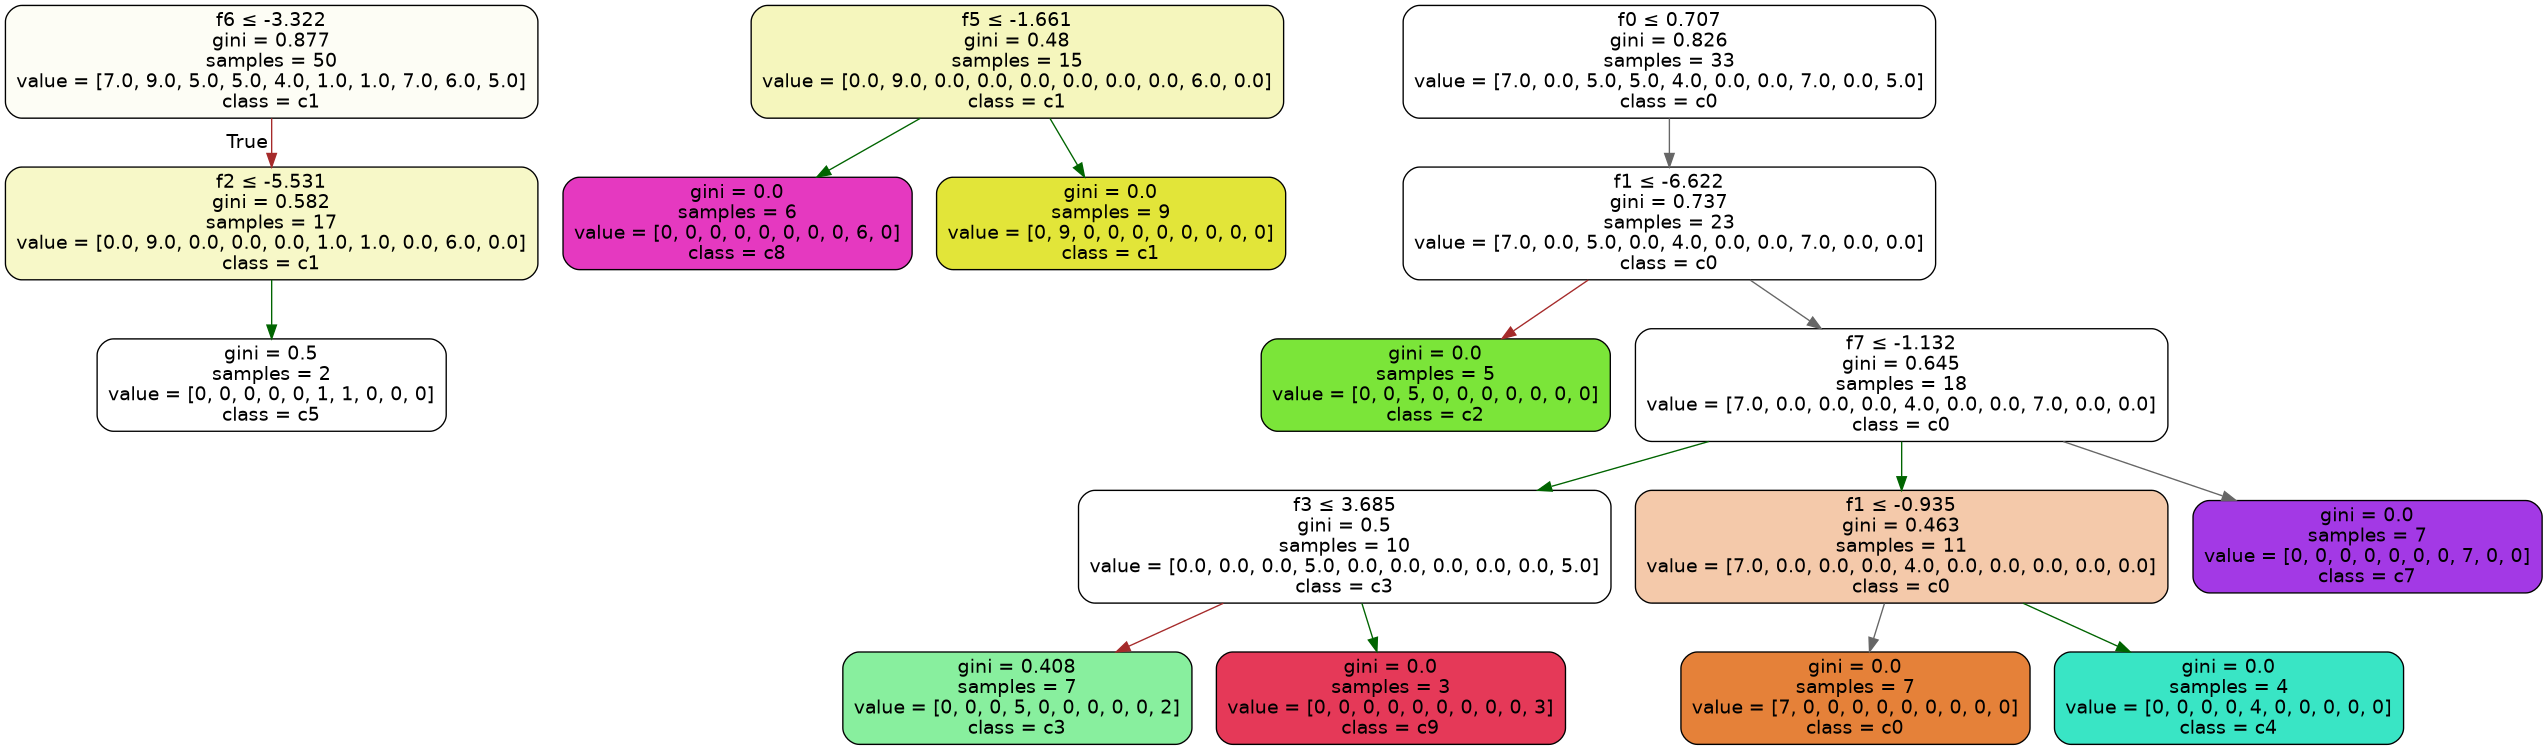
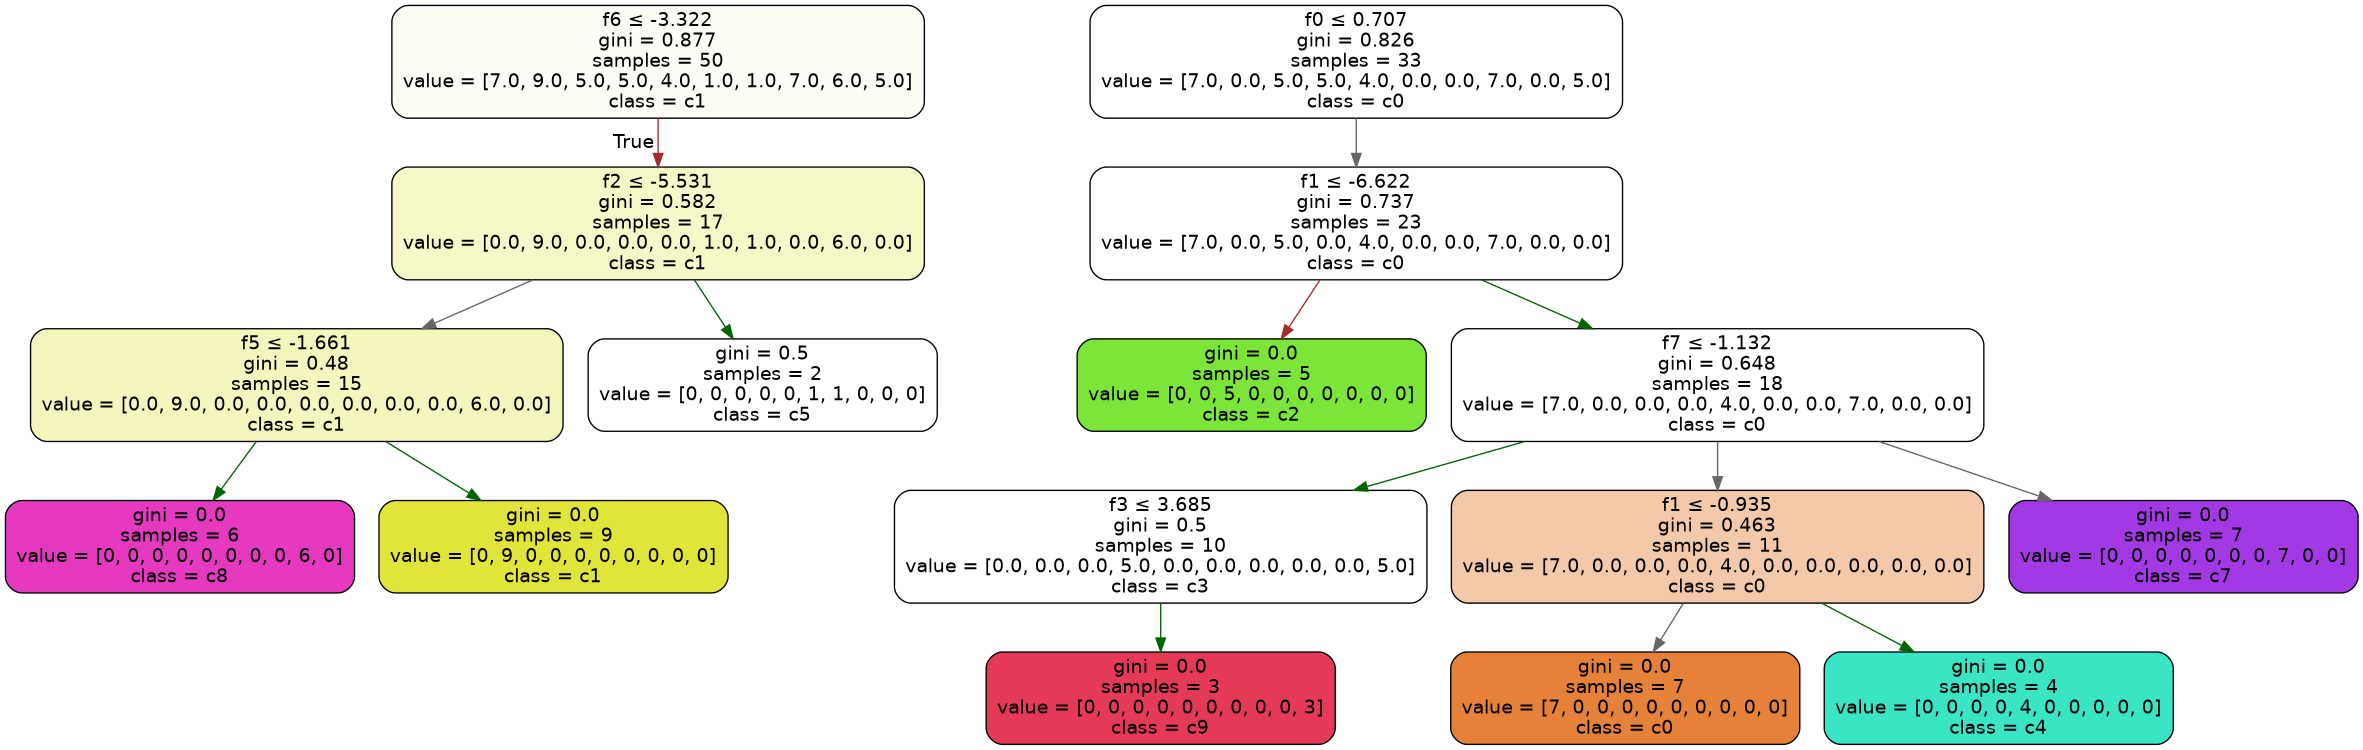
edge "f1 ≤ -6.622" -> "f7 ≤ -1.132": color gray40 -> darkgreen
edge "f2 ≤ -5.531" -> "f5 ≤ -1.661": added
node "f7 ≤ -1.132": text "gini = 0.645" -> "gini = 0.648"
edge "f7 ≤ -1.132" -> "f1 ≤ -0.935": color darkgreen -> gray40
node "gini = 0.408": removed
